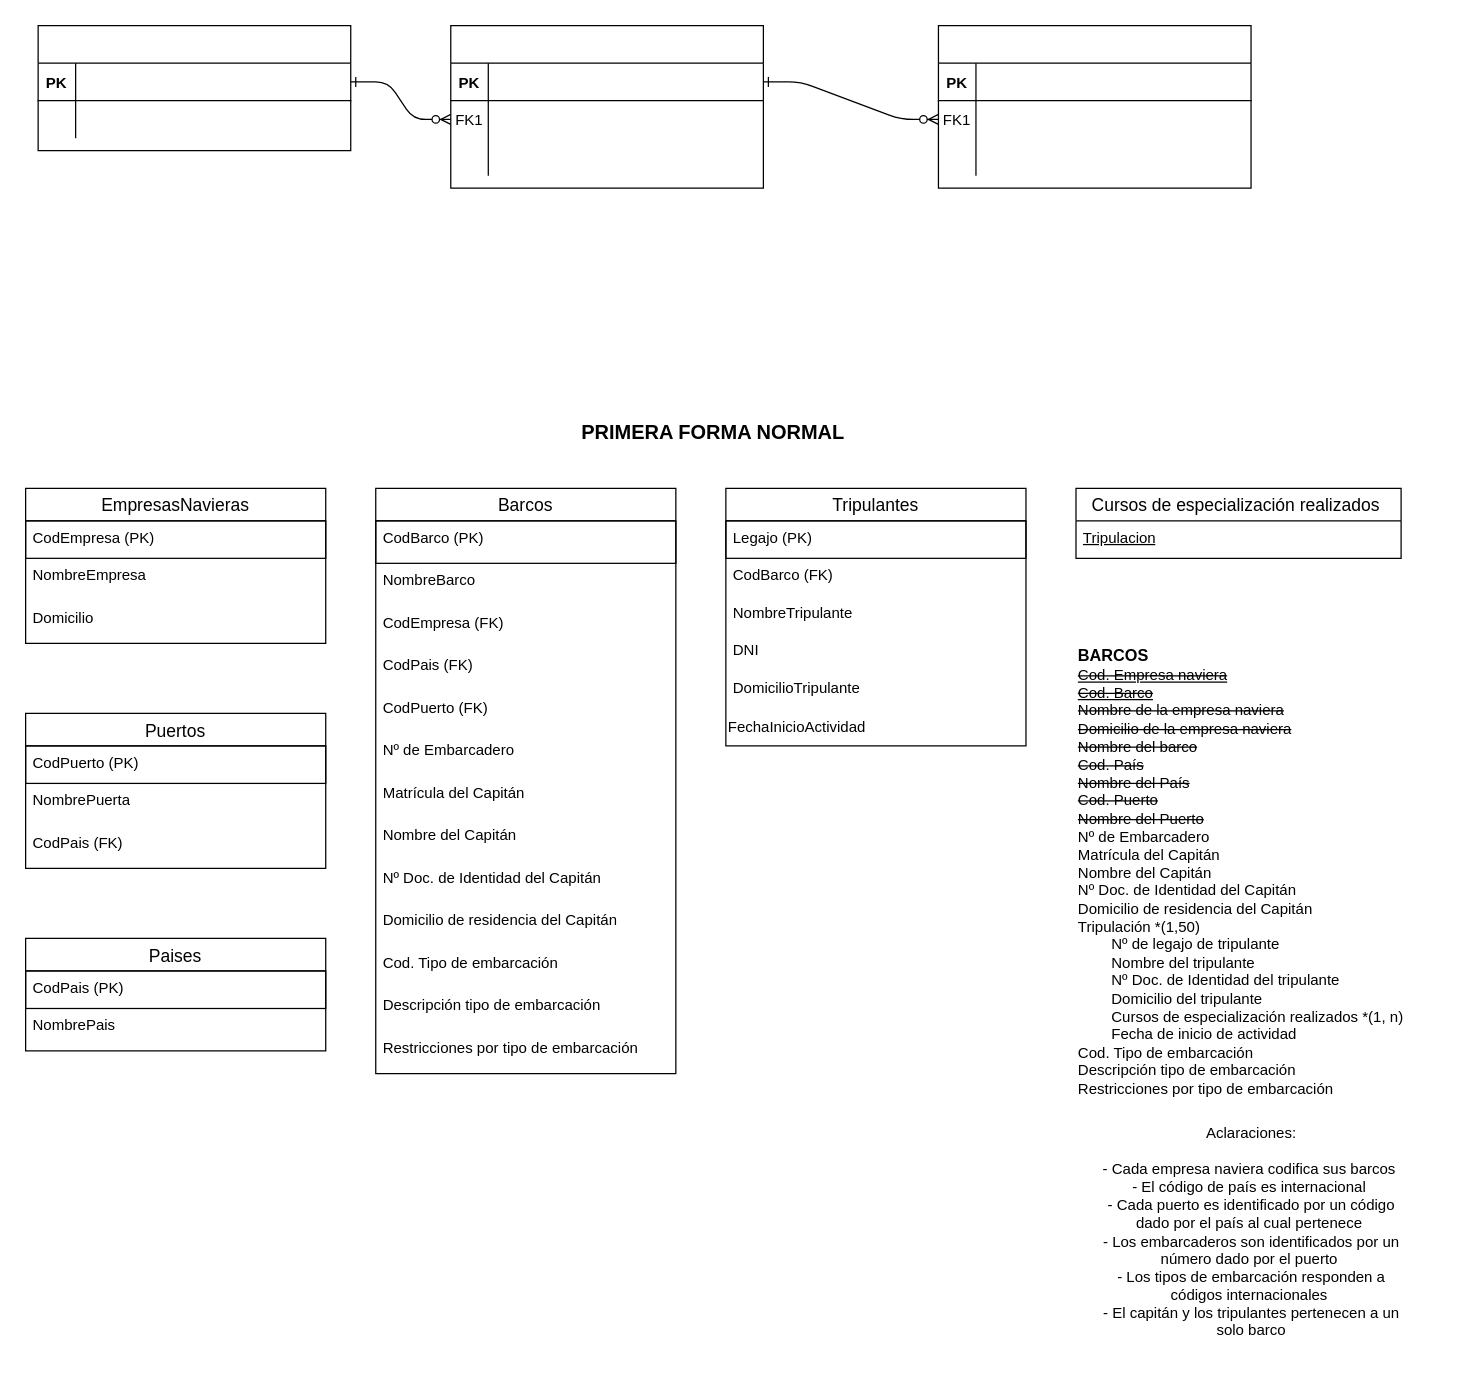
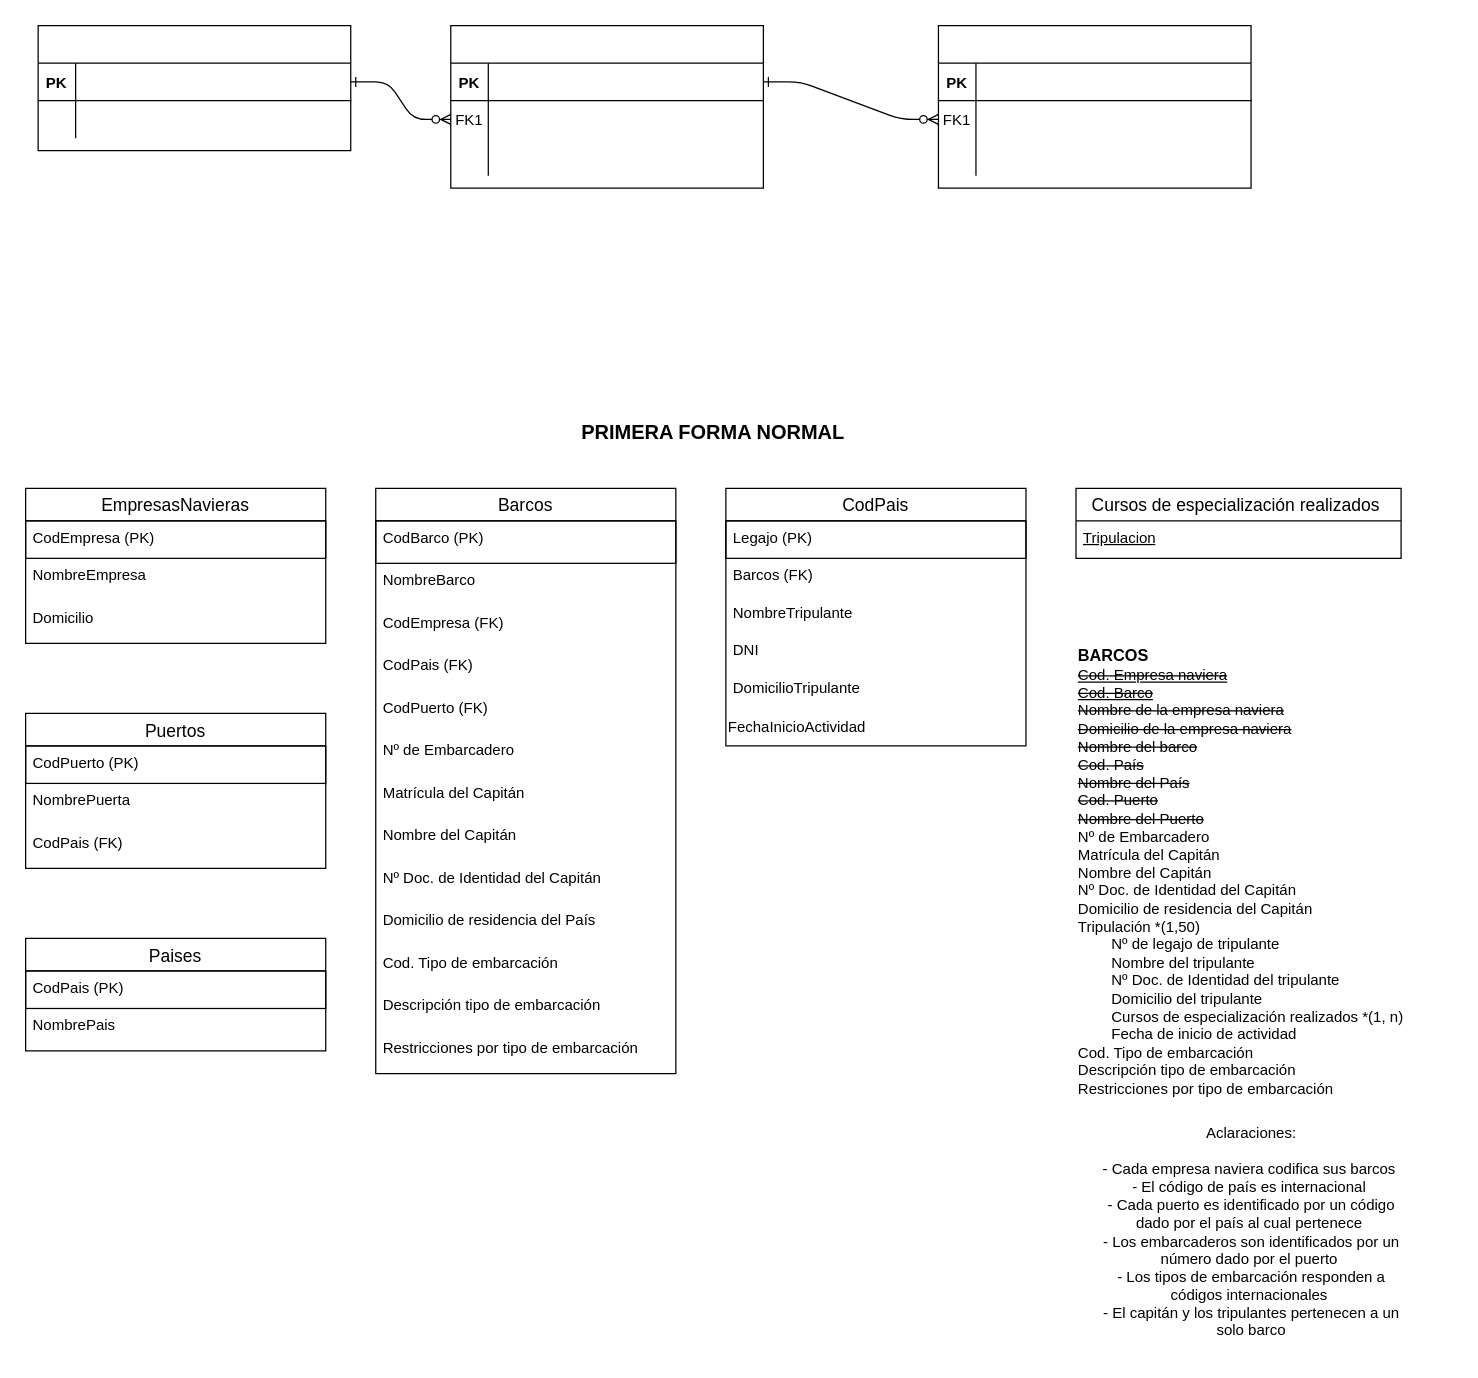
node "Tripulantes": label "Tripulantes" -> "CodPais"
node "CodBarco (FK)": label "CodBarco (FK)" -> "Barcos (FK)"
node "Domicilio de residencia del Capitán": label "Domicilio de residencia del Capitán" -> "Domicilio de residencia del País"
